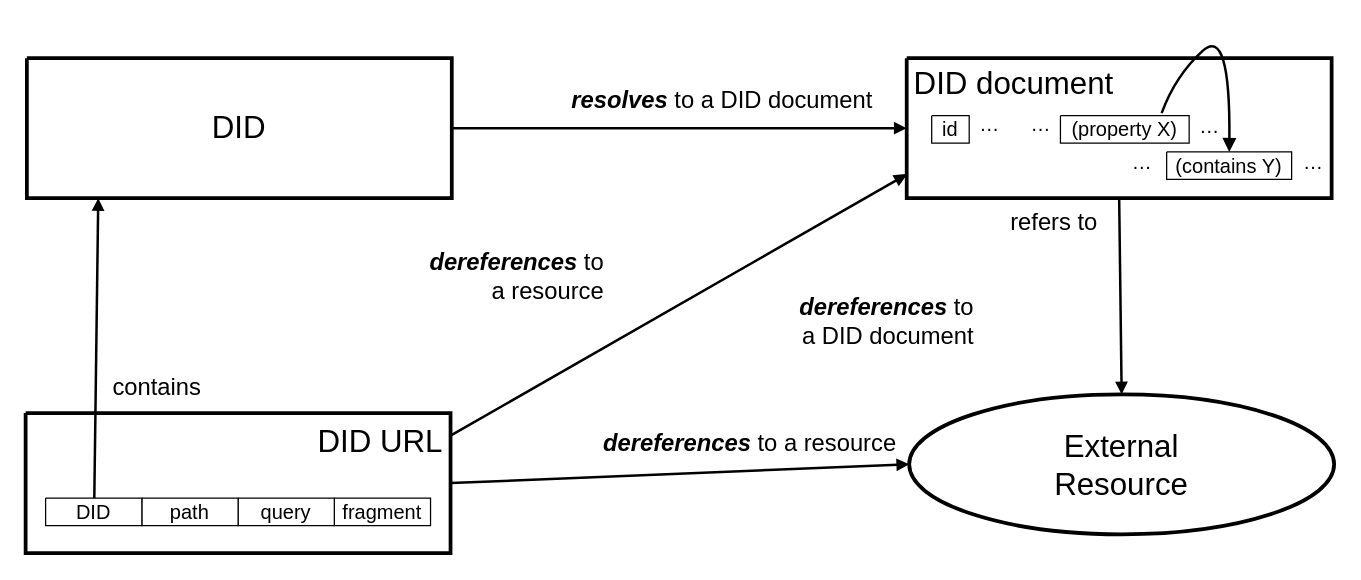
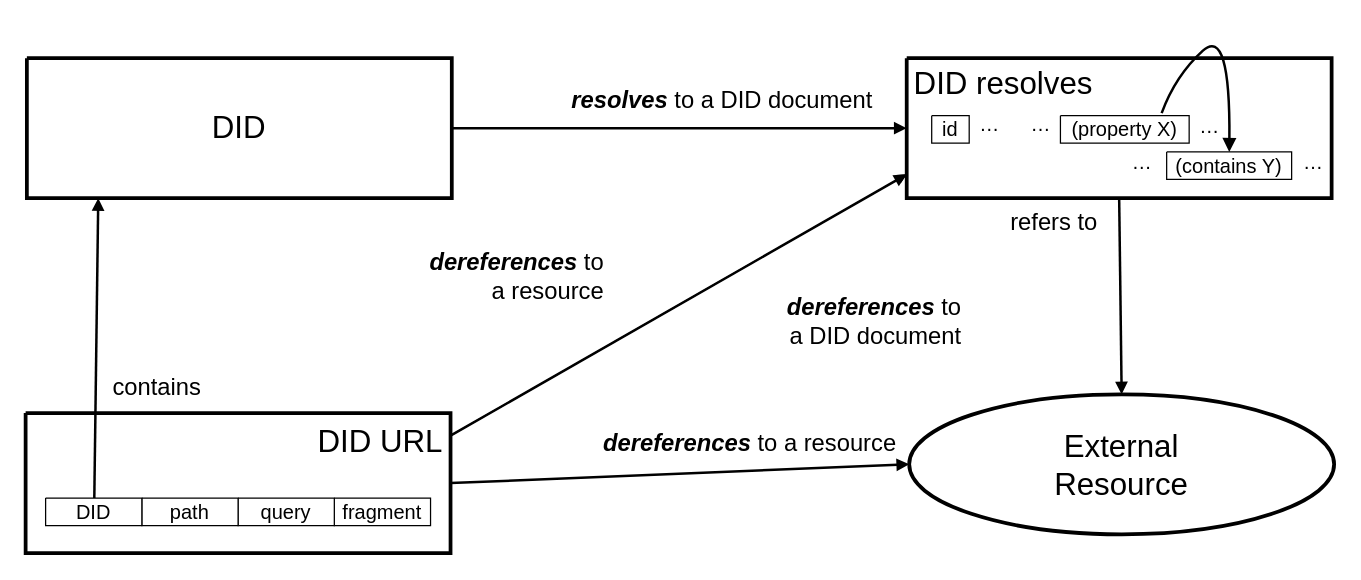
node "DID document": label "DID document" -> "DID resolves"
node "dereferences to a DID document": moved (879, 322) -> (866, 322)
